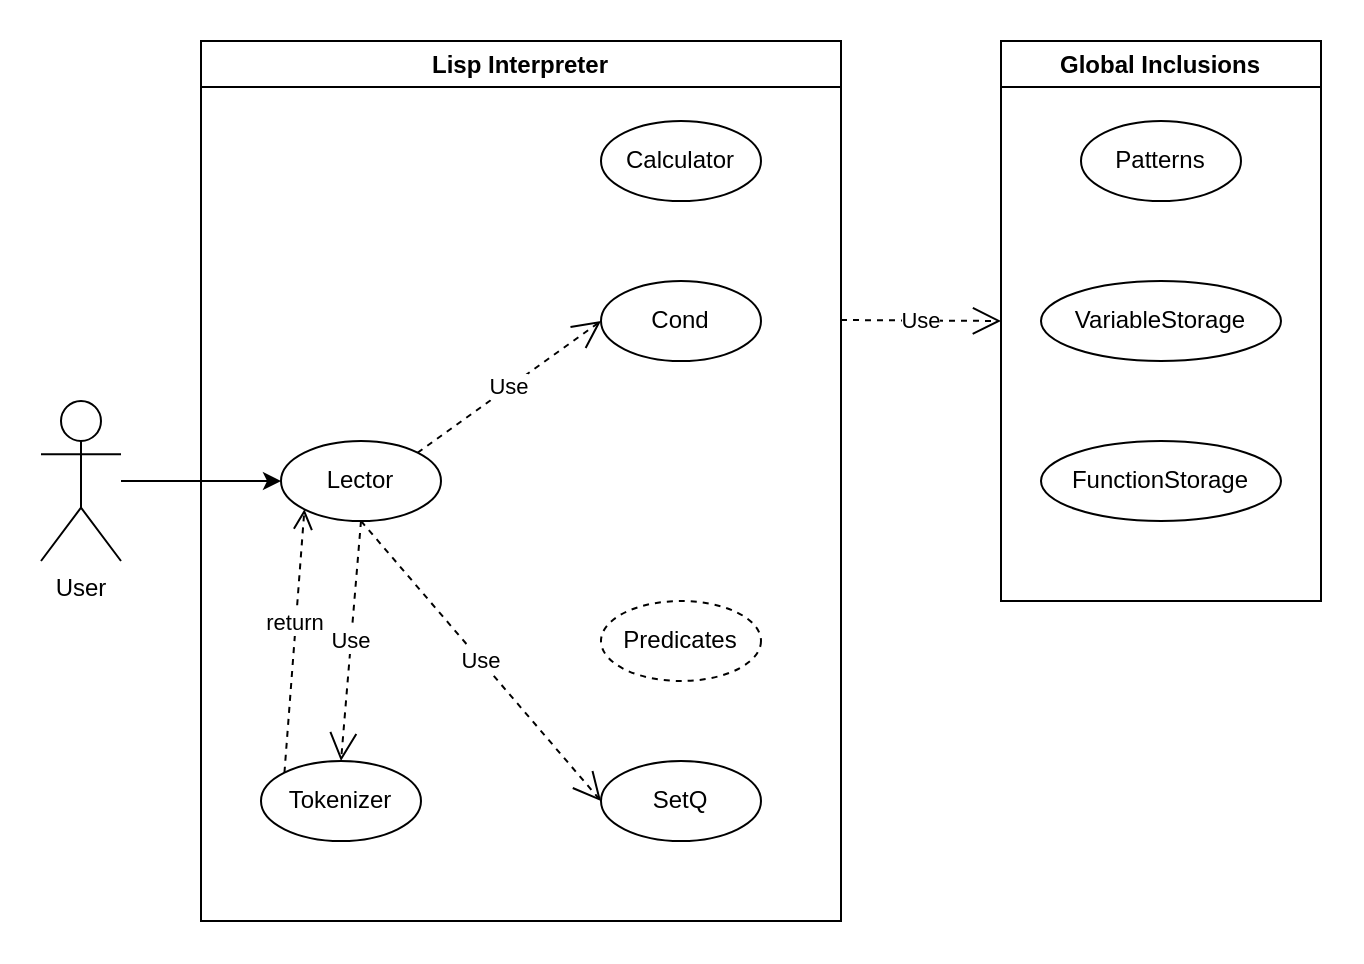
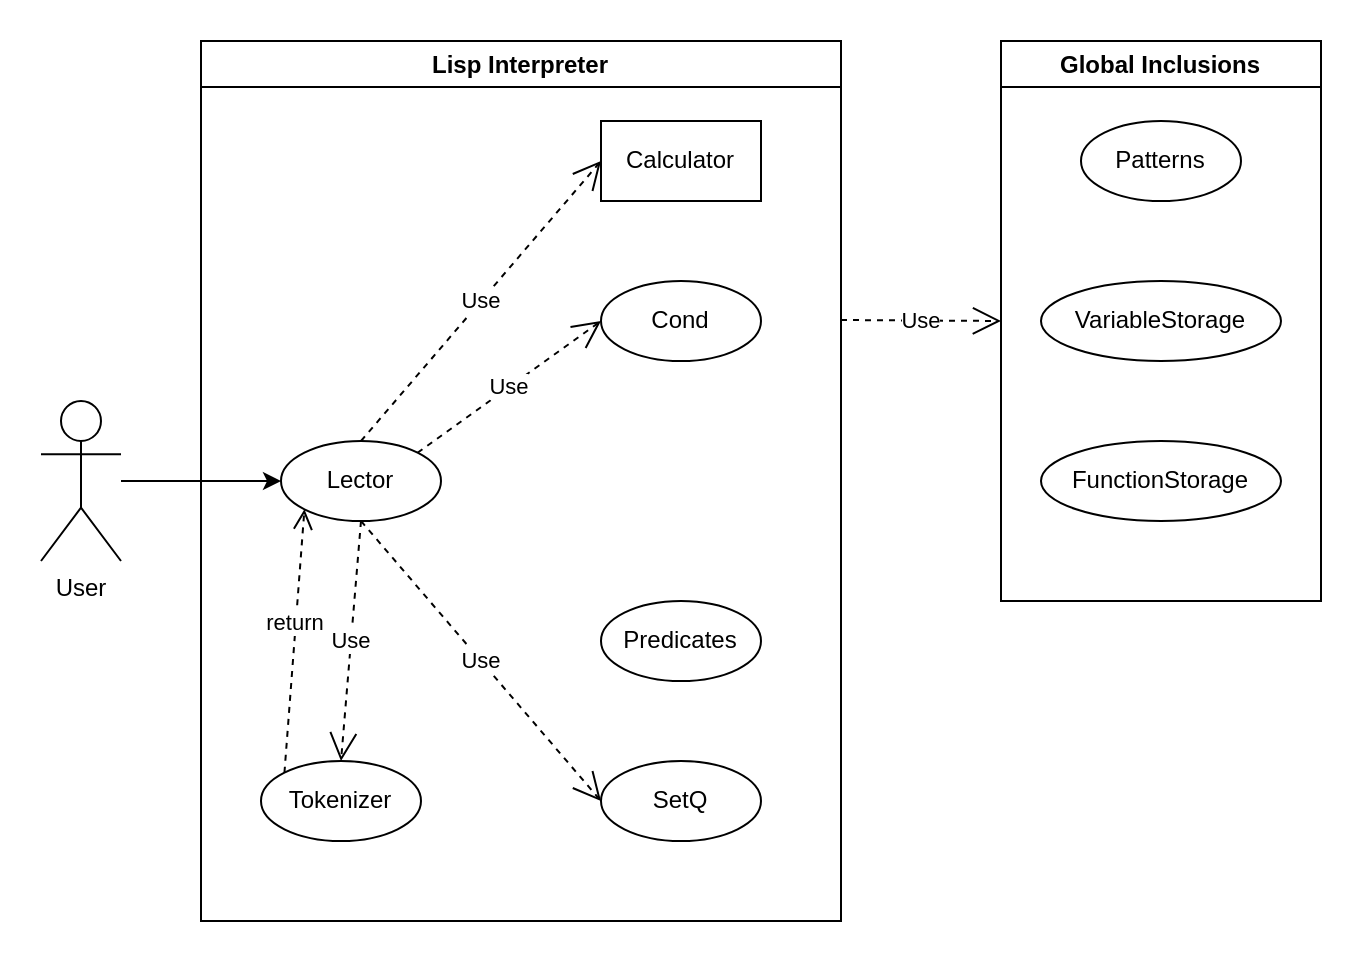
node "Calculator": shape ellipse -> rectangle
edge "Lector" -> "Calculator": added, label "Use"
node "Predicates": style dashed -> solid
